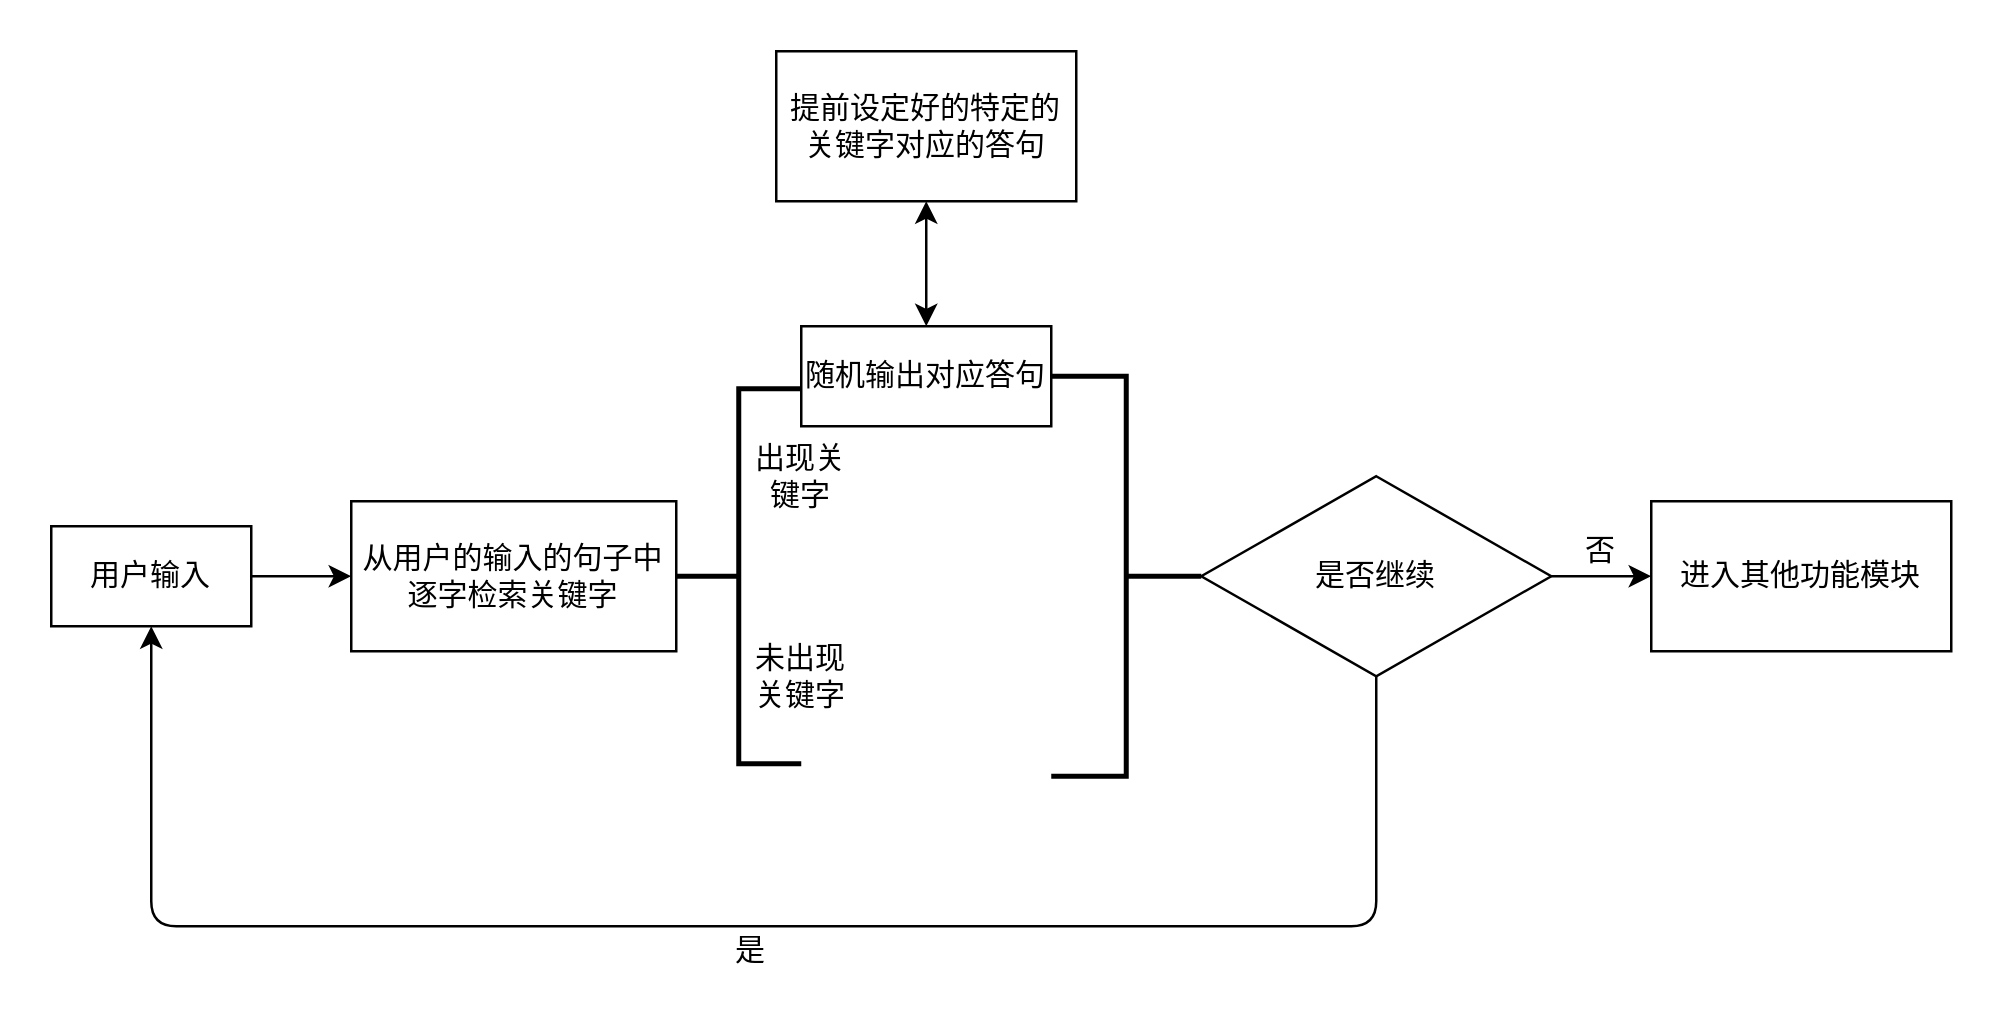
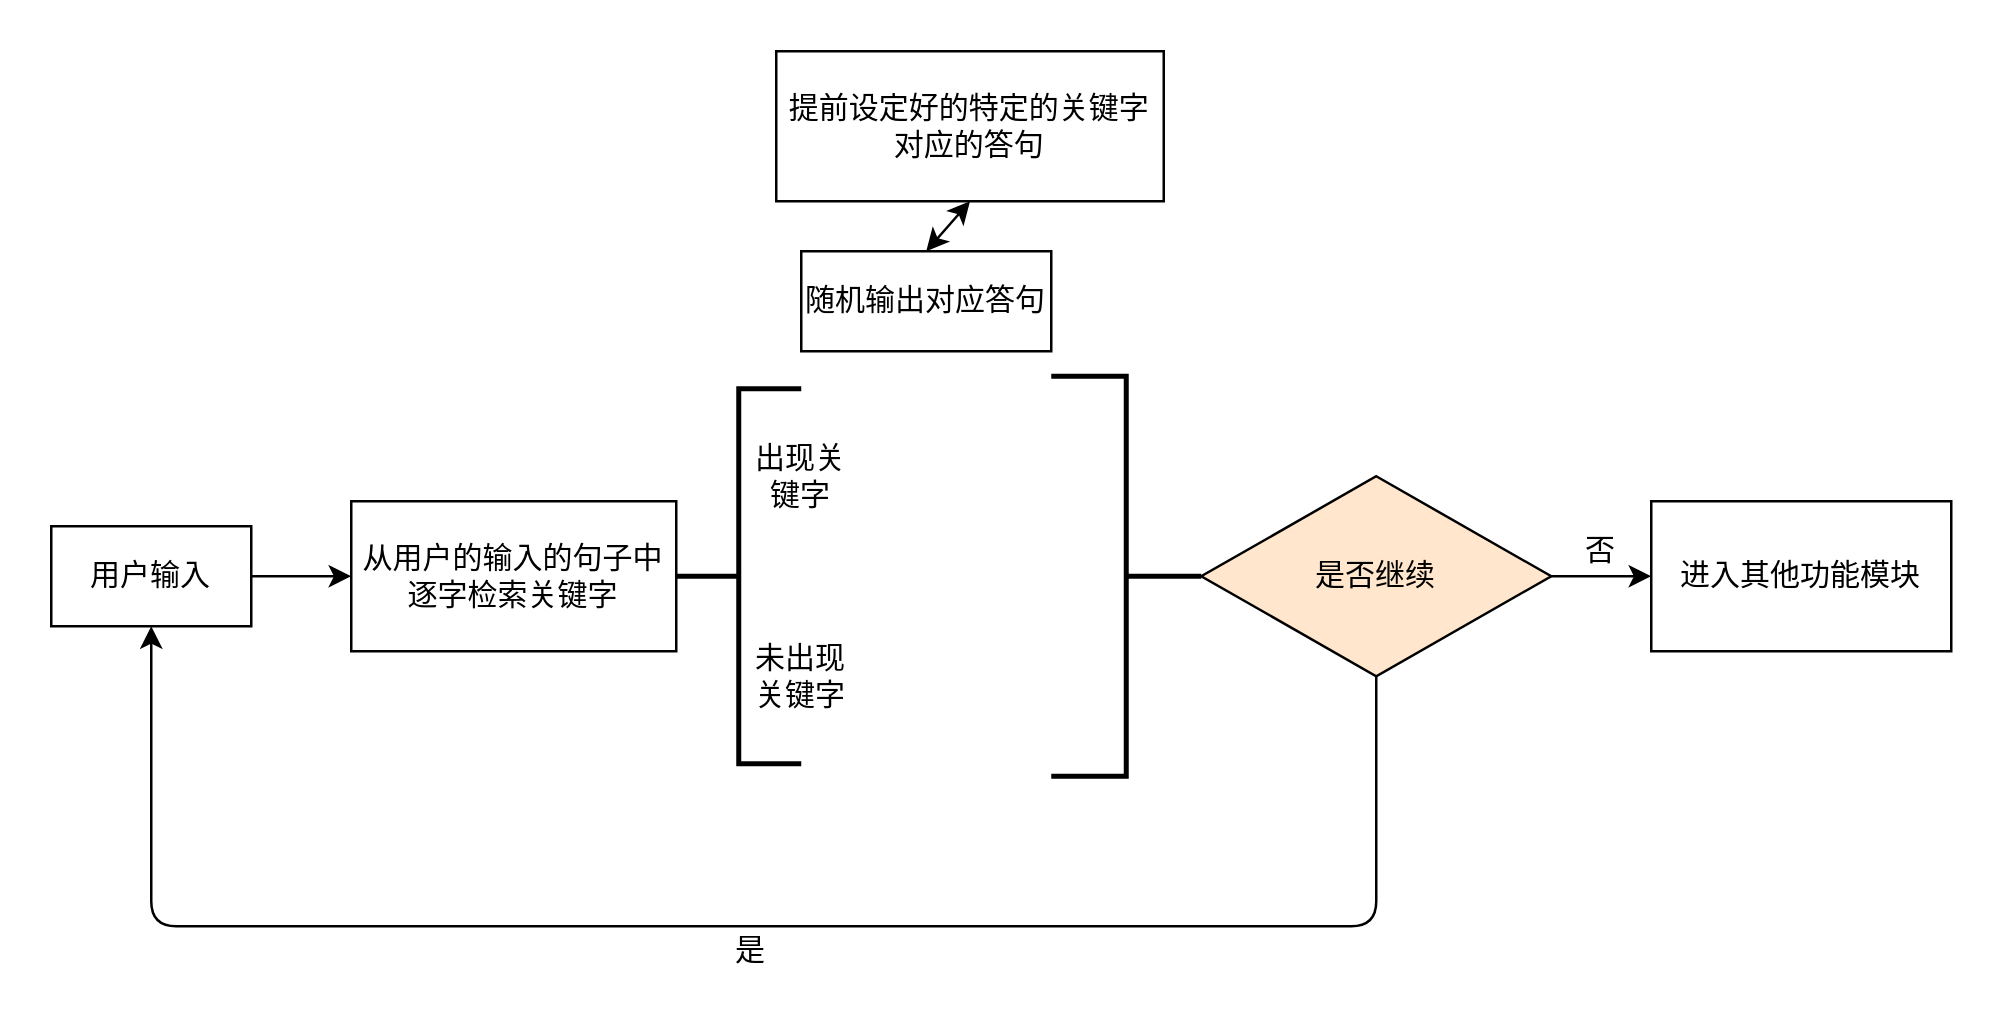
node "提前设定好的特定的关键字对应的答句": size 300x150 -> 388x150
node "随机输出对应答句": moved (926, 376) -> (926, 301)
node "是否继续": fillcolor #ffffff -> #ffe6cc
